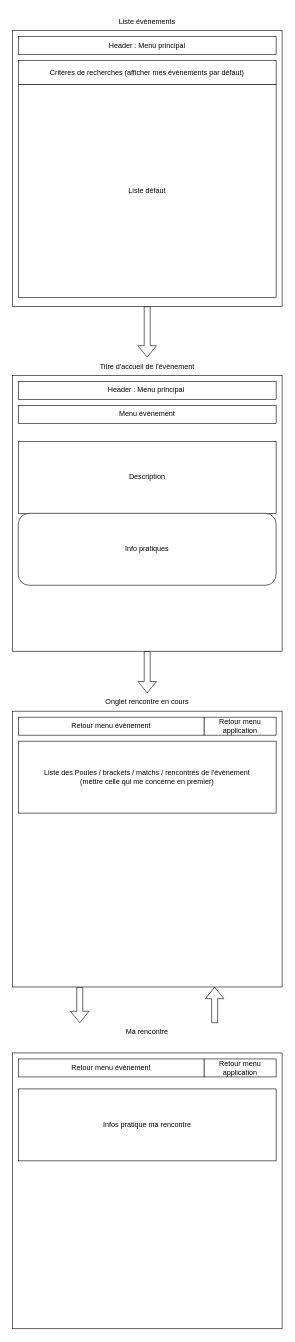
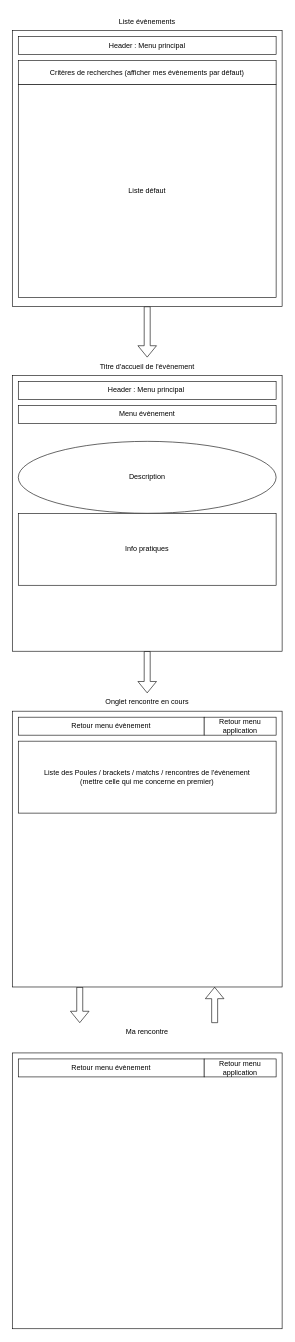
node "Description": shape rectangle -> ellipse
node "Info pratiques": shape rounded rectangle -> rectangle
node "Infos pratique ma rencontre": removed
